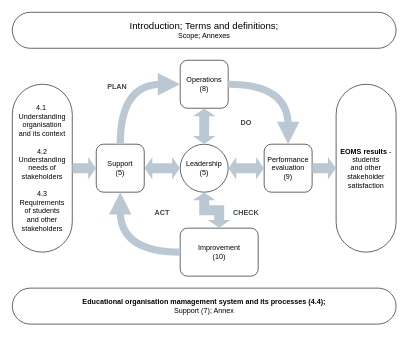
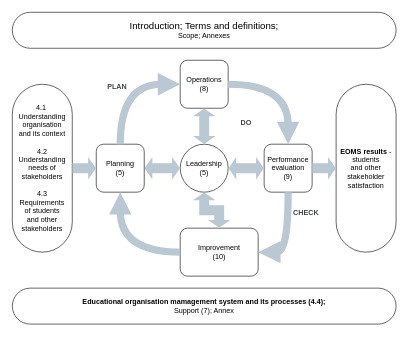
node "Support (5)": label "Support (5)" -> "Planning (5)"
node "ACT": removed
node "CHECK": moved (246, 213) -> (306, 213)
edge "Performance evaluation (9)" -> "Improvement (10)": added
